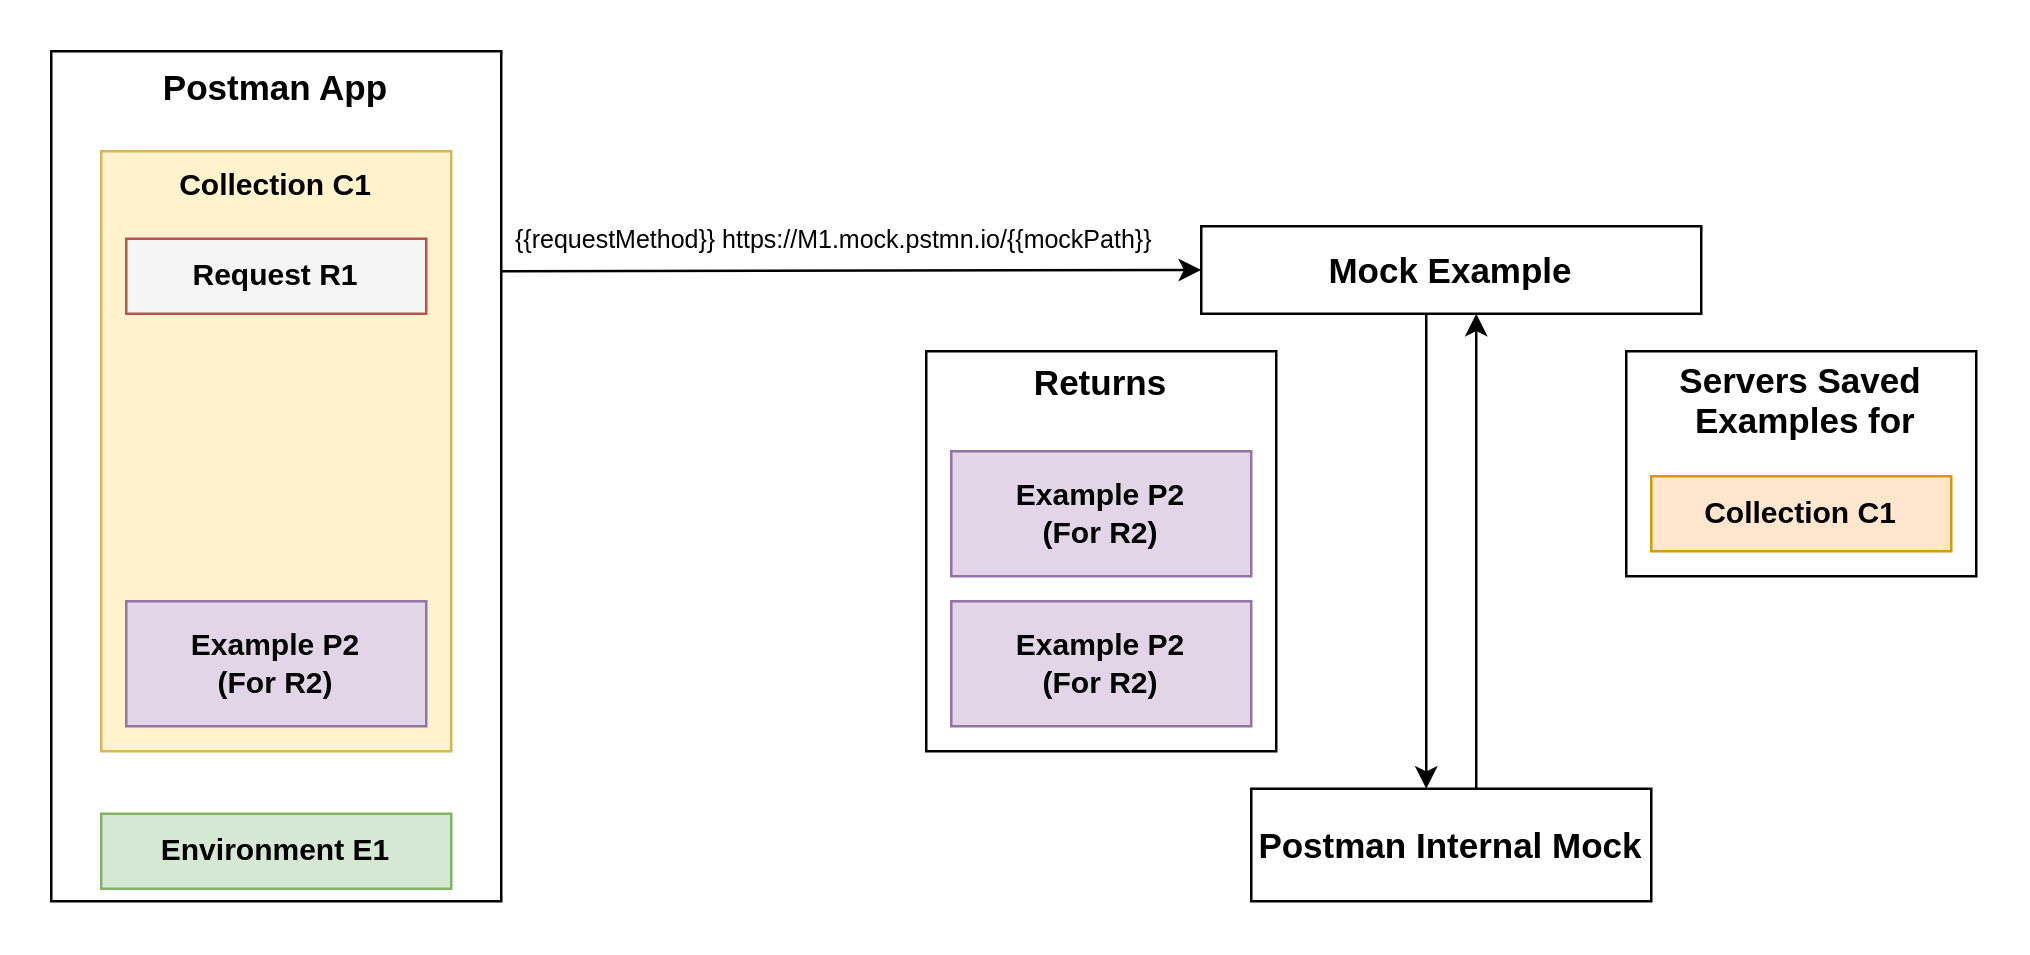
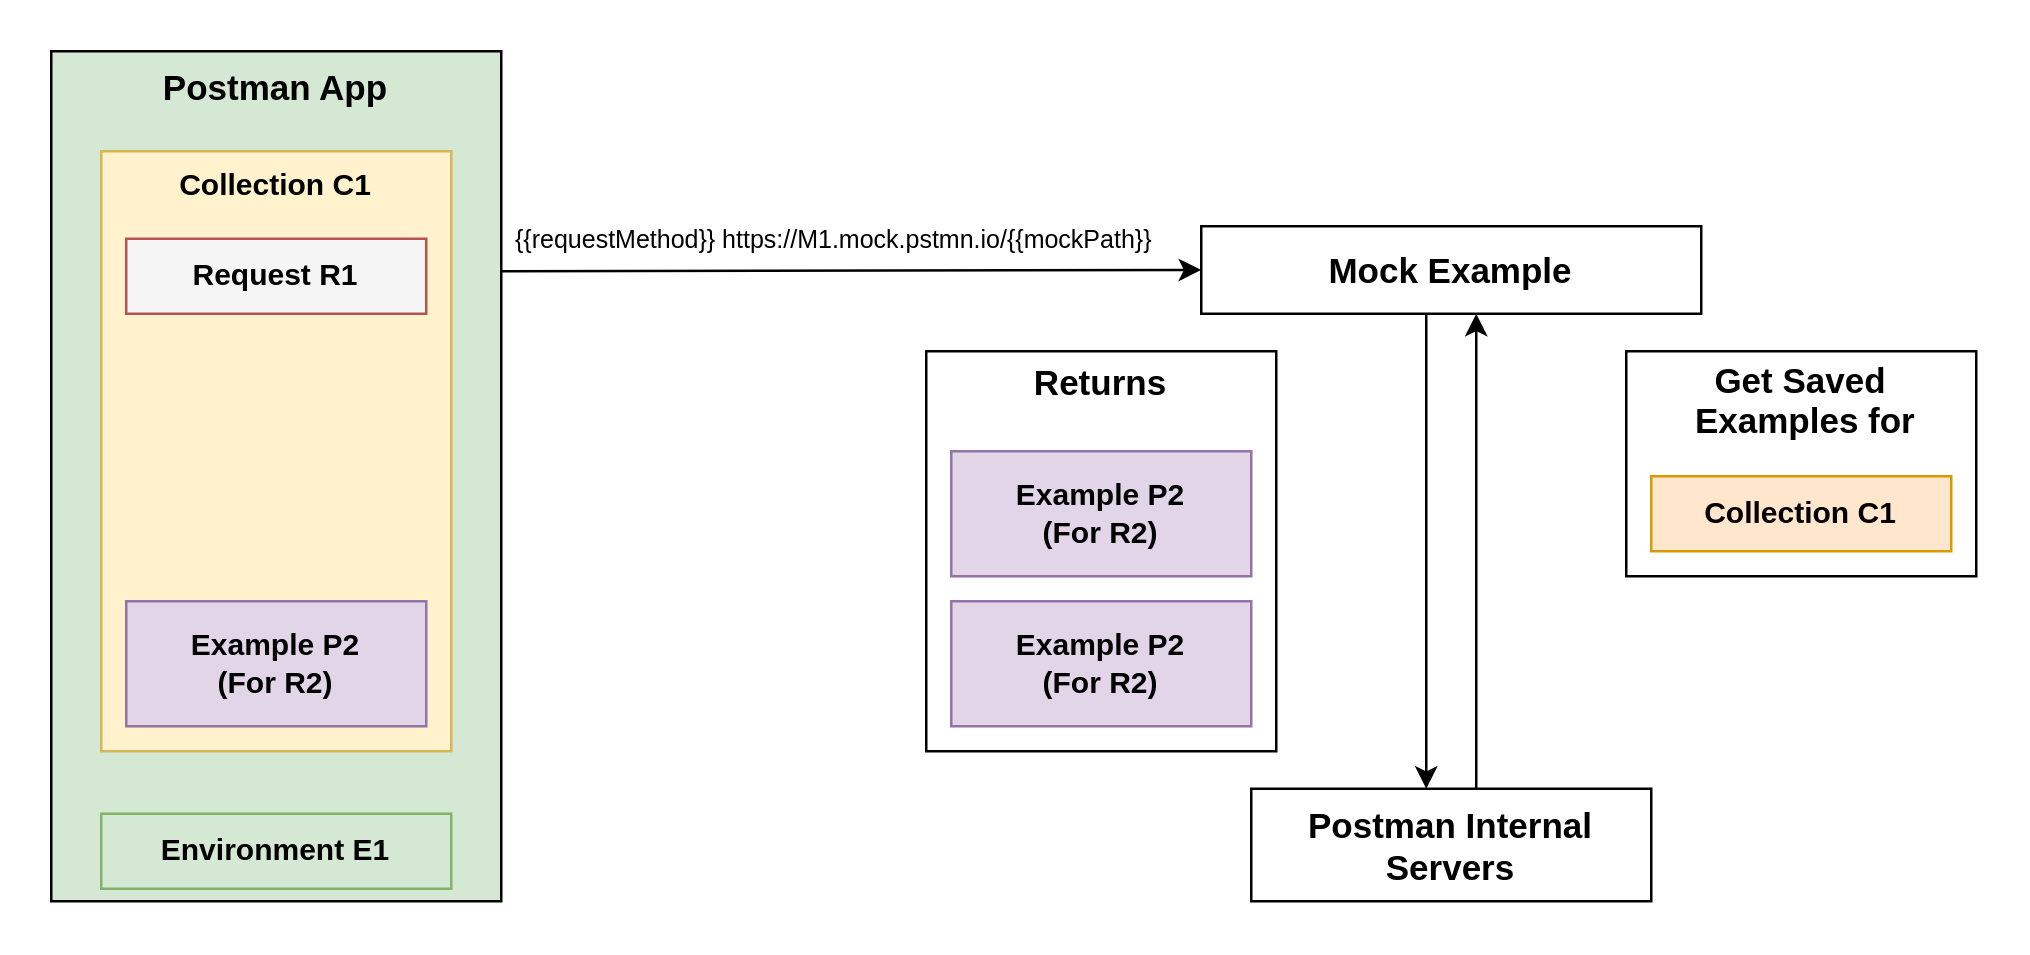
node "Postman App": fillcolor #ffffff -> #d5e8d4
node "Servers Saved Examples for": label "Servers Saved Examples for" -> "Get Saved Examples for"
node "Postman Internal Mock": label "Postman Internal Mock" -> "Postman Internal Servers"
